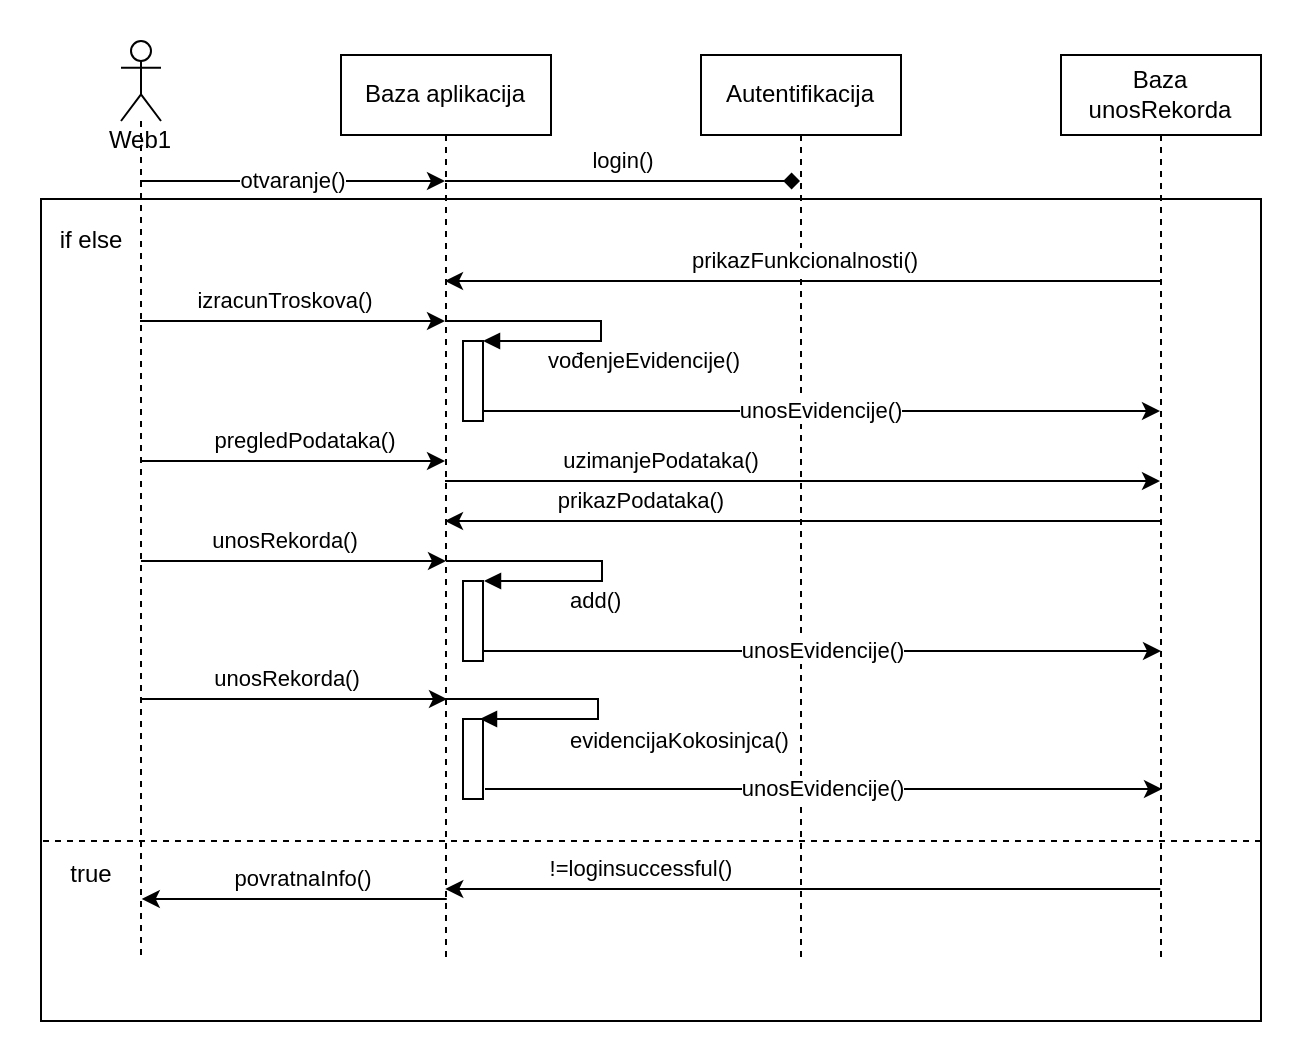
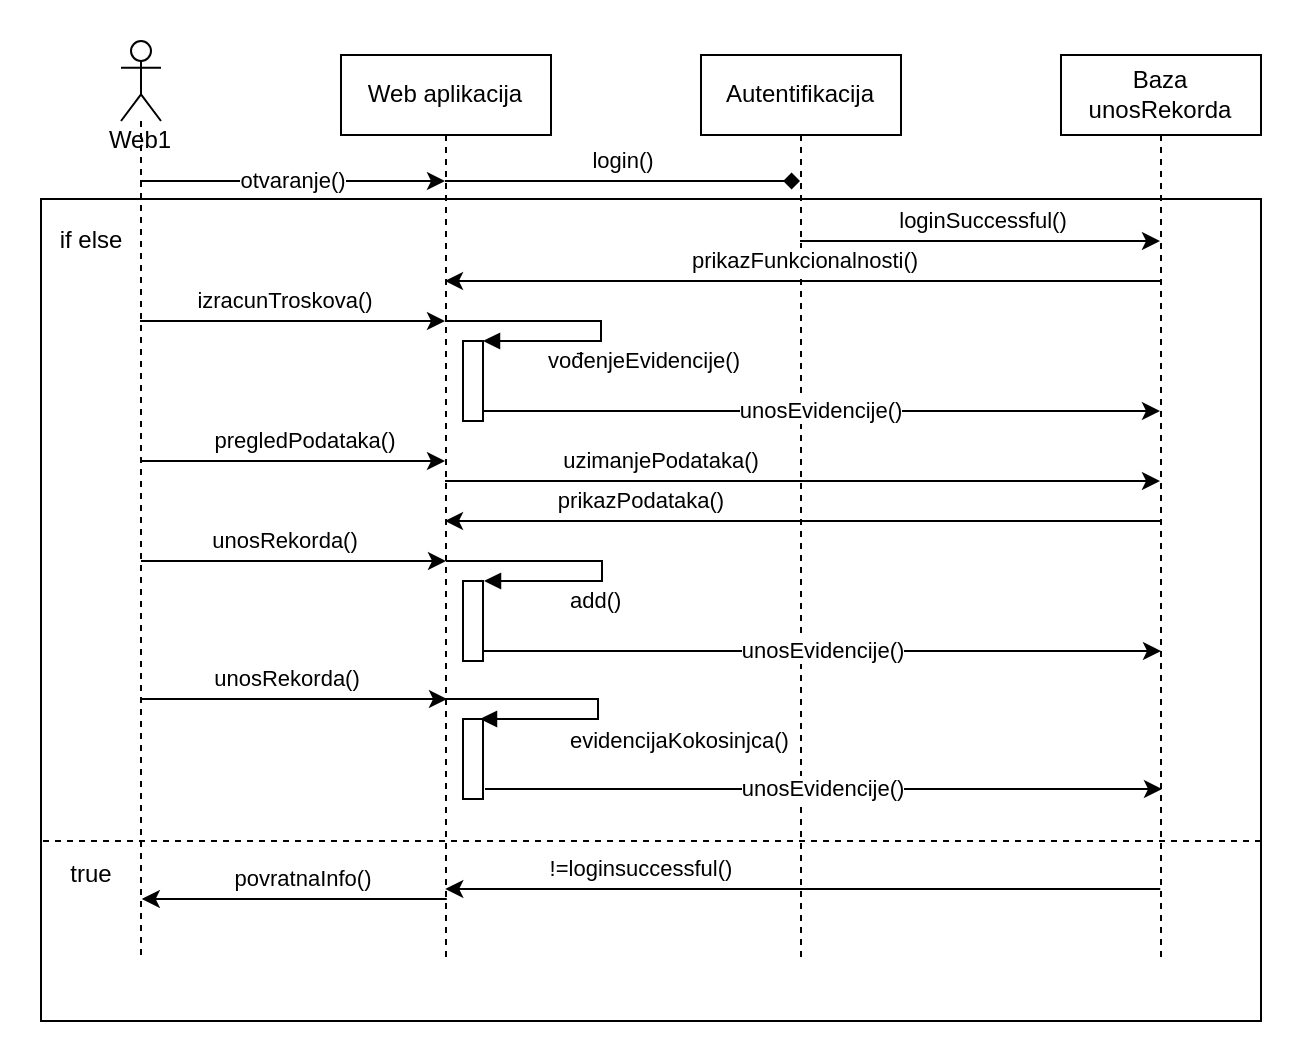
node "Baza aplikacija": label "Baza aplikacija" -> "Web aplikacija"
edge "Autentifikacija" -> "Baza unosRekorda": added, label "loginSuccessful()"
